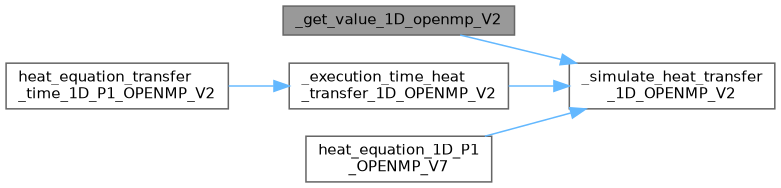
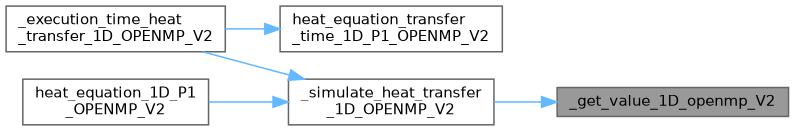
edge "_get_value_1D_openmp_V2" -> "_simulate_heat_transfer _1D_OPENMP_V2": reversed
edge "heat_equation_transfer _time_1D_P1_OPENMP_V2" -> "_execution_time_heat _transfer_1D_OPENMP_V2": reversed
node "heat_equation_1D_P1 _OPENMP_V7": label "heat_equation_1D_P1 _OPENMP_V7" -> "heat_equation_1D_P1 _OPENMP_V2"
